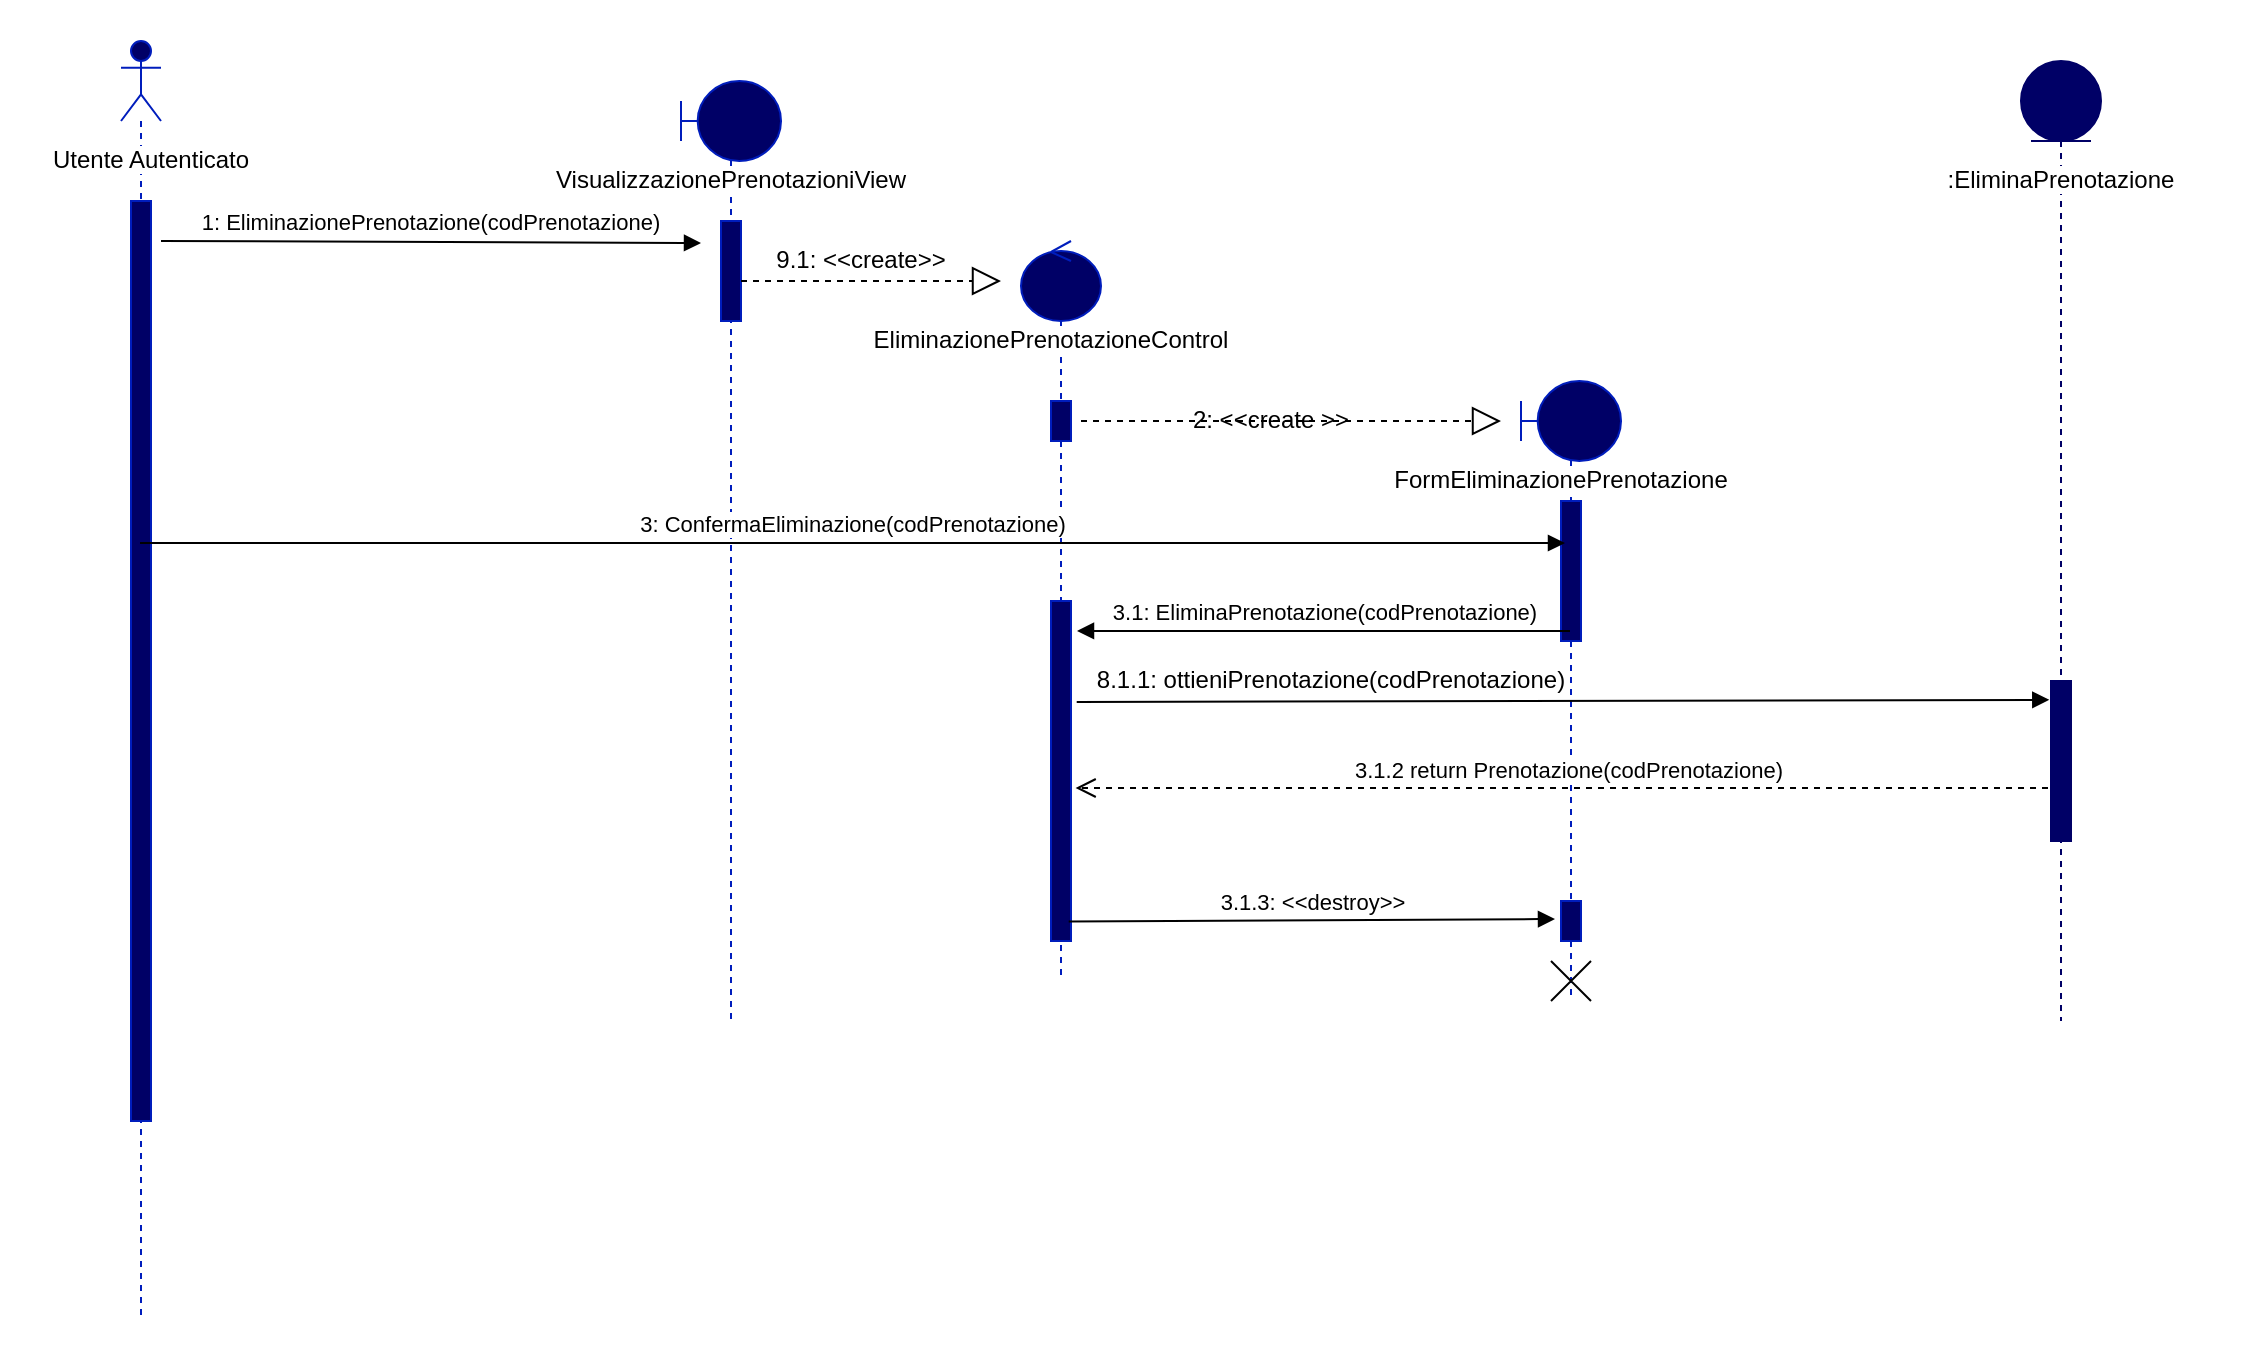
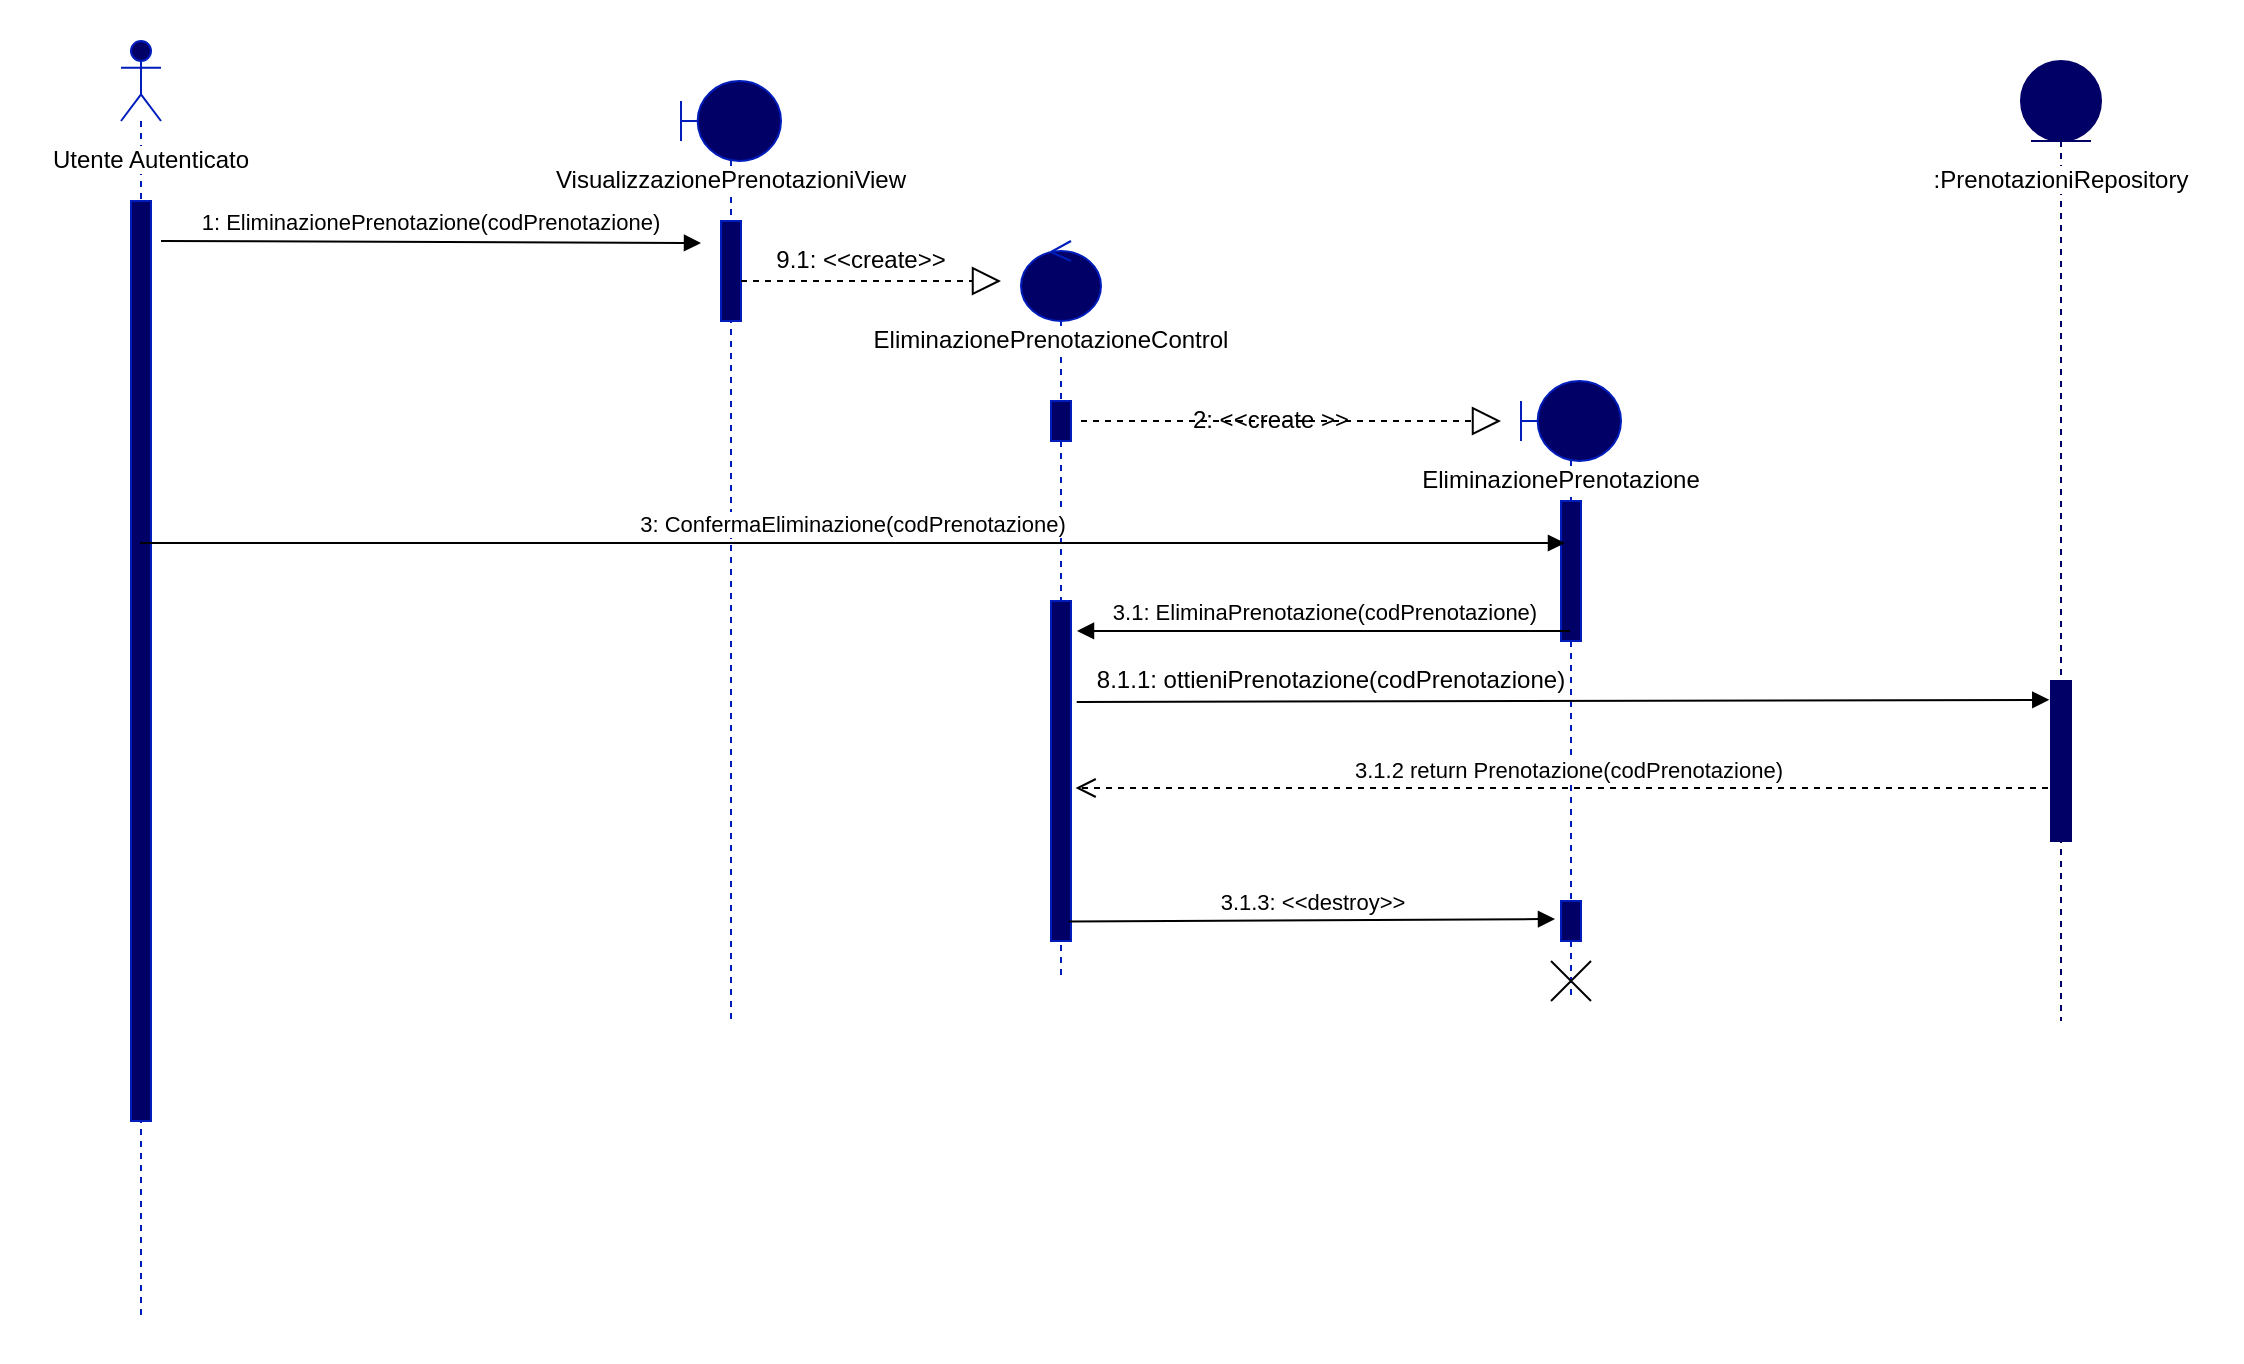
node ":EliminaPrenotazione": label ":EliminaPrenotazione" -> ":PrenotazioniRepository"
node "FormEliminazionePrenotazione": label "FormEliminazionePrenotazione" -> "EliminazionePrenotazione"
